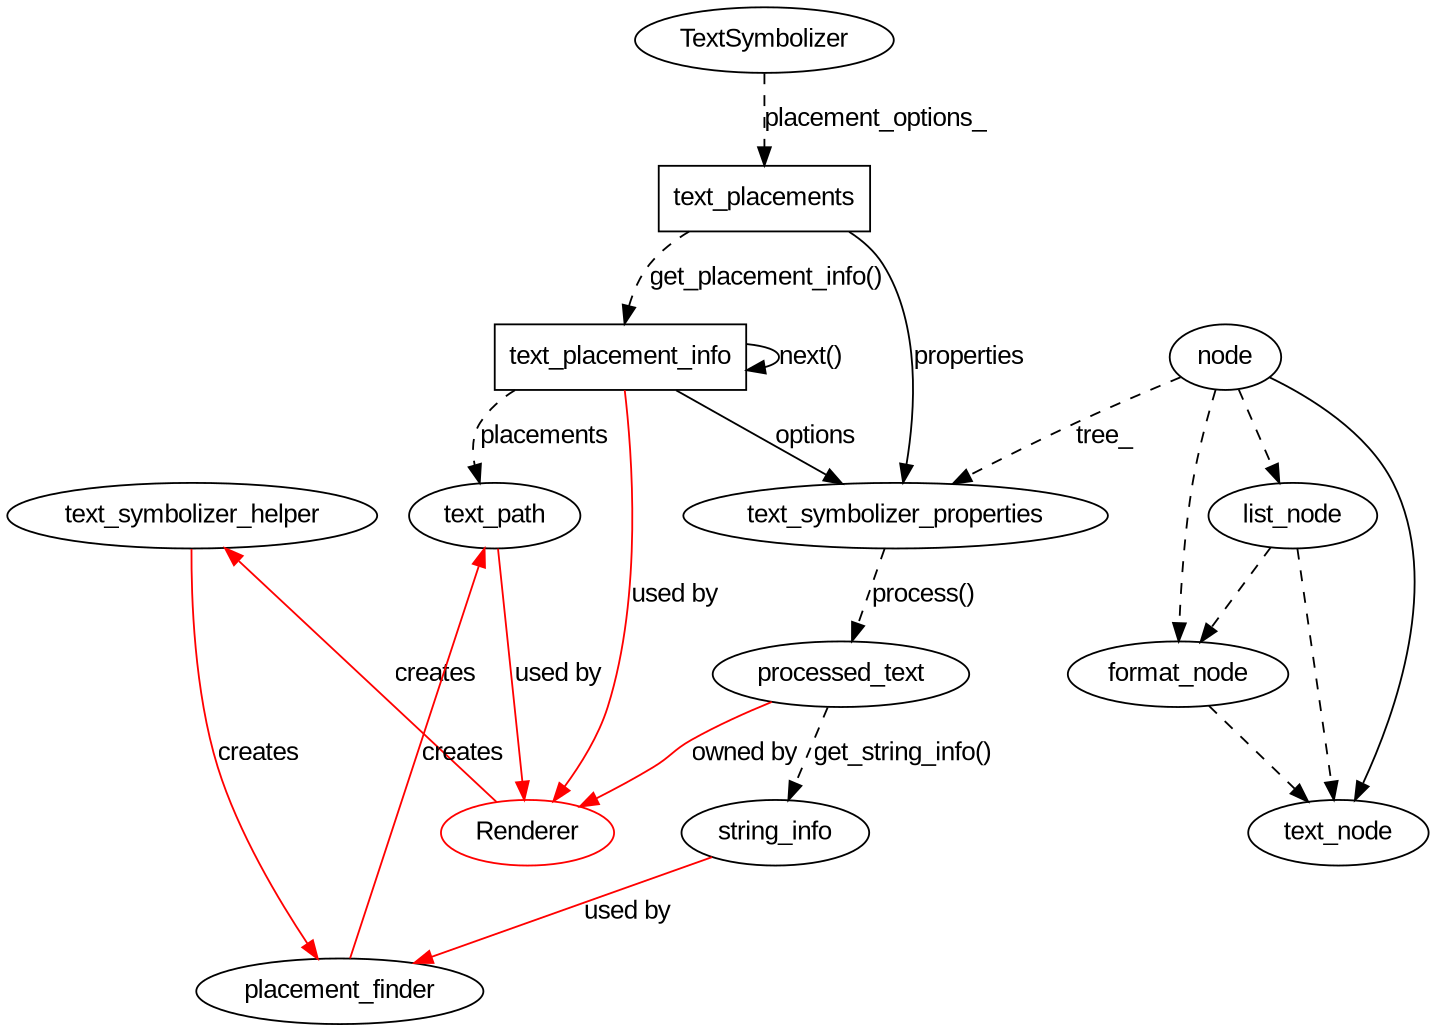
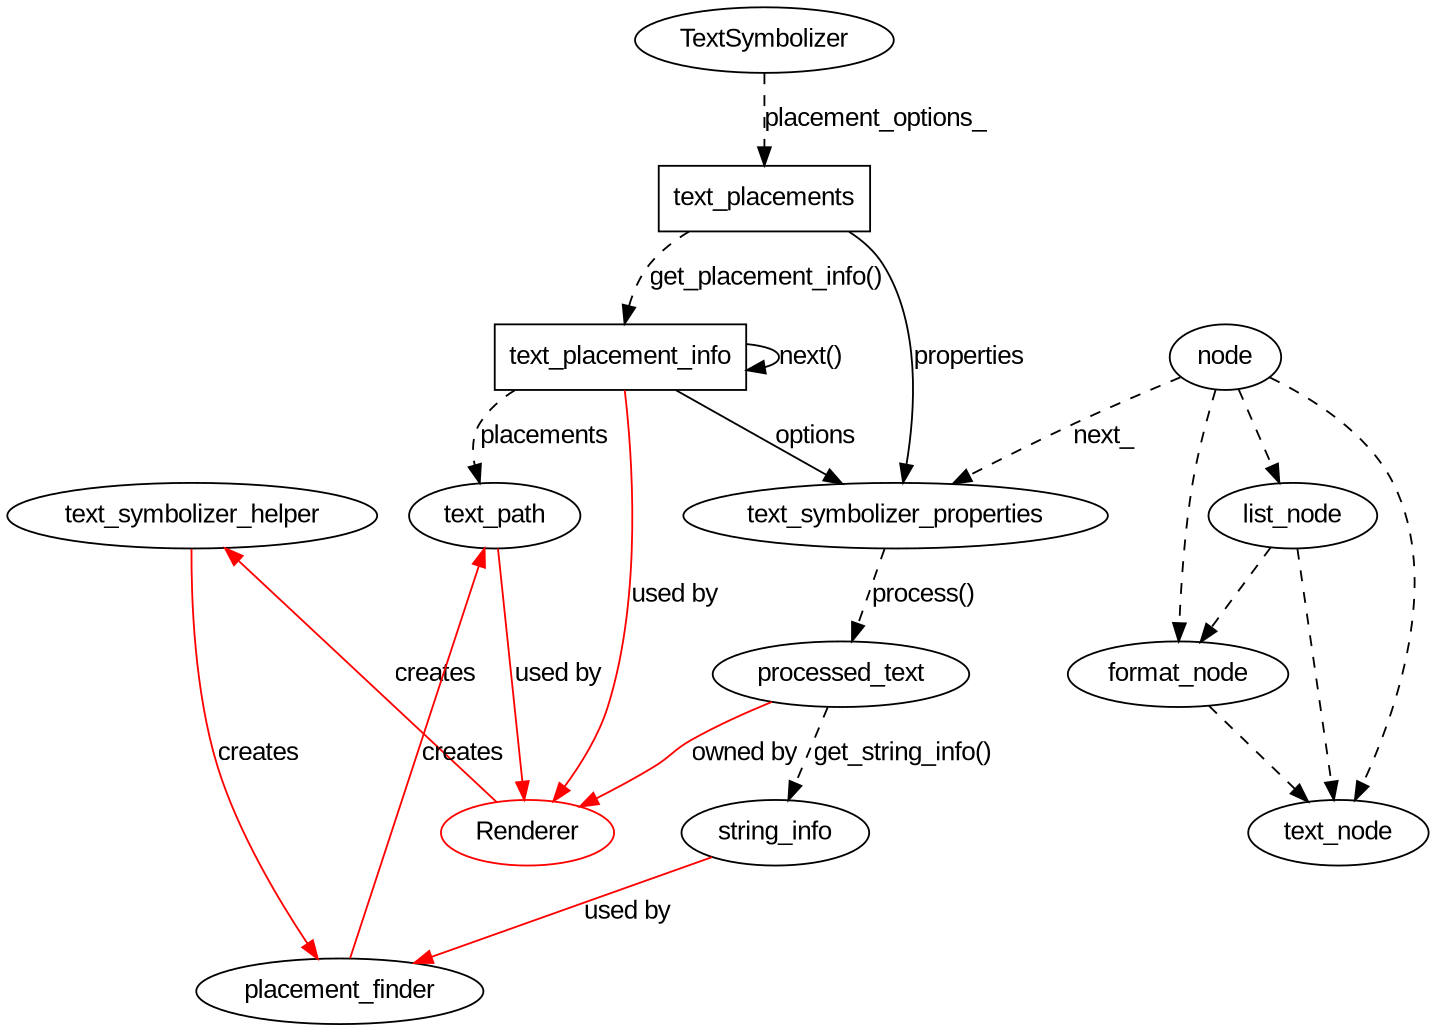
edge "node" -> "text_symbolizer_properties": label "tree_" -> "next_"
edge "node" -> "text_node": style solid -> dashed
